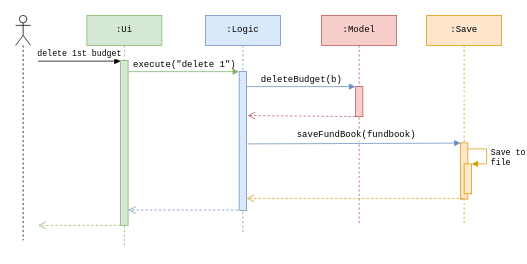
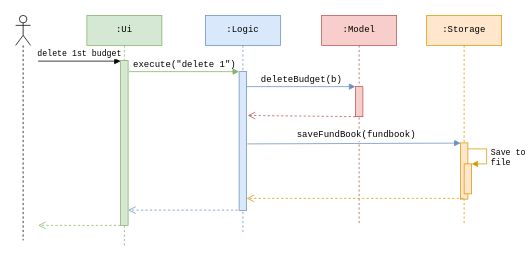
node ":Save": label ":Save" -> ":Storage"
